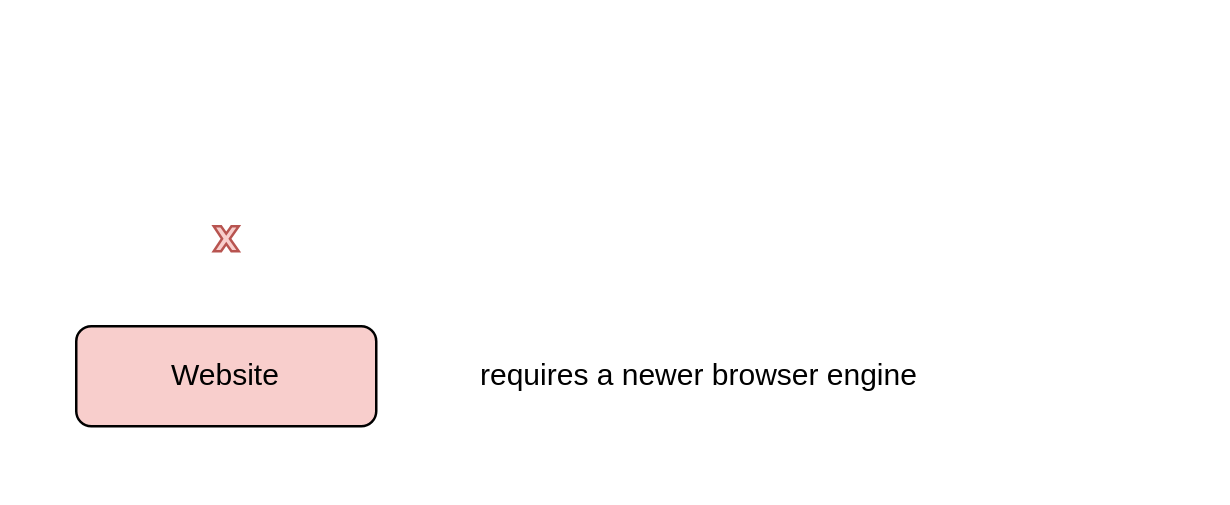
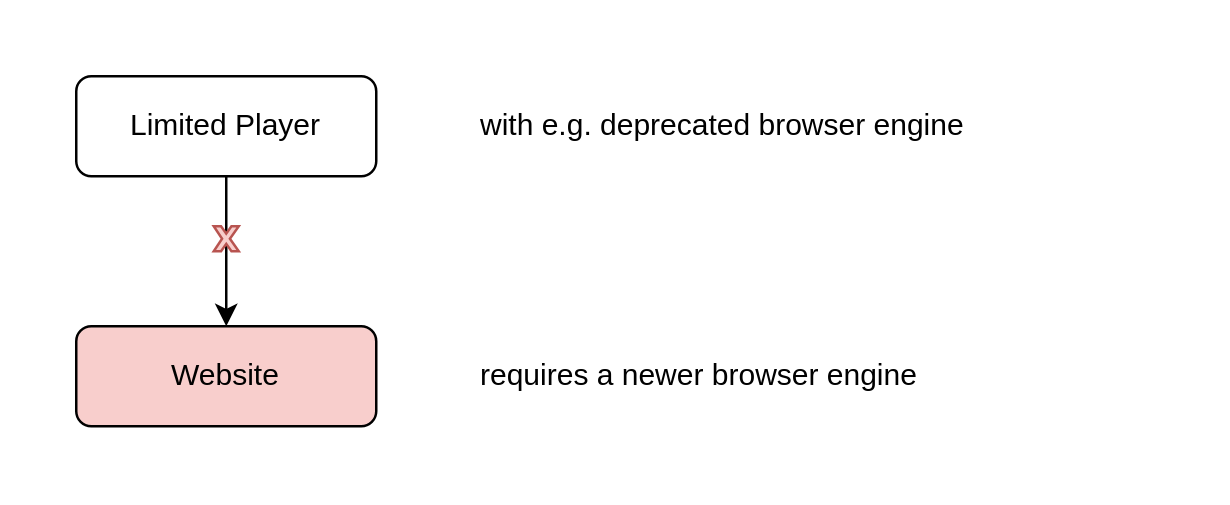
node "Limited Player": added
node "with e.g. deprecated browser engine": added
edge "Limited Player" -> "Website": added
